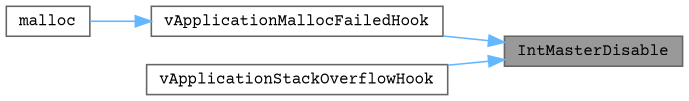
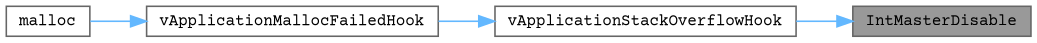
edge "vApplicationMallocFailedHook" -> "IntMasterDisable": now "vApplicationMallocFailedHook" -> "vApplicationStackOverflowHook"
